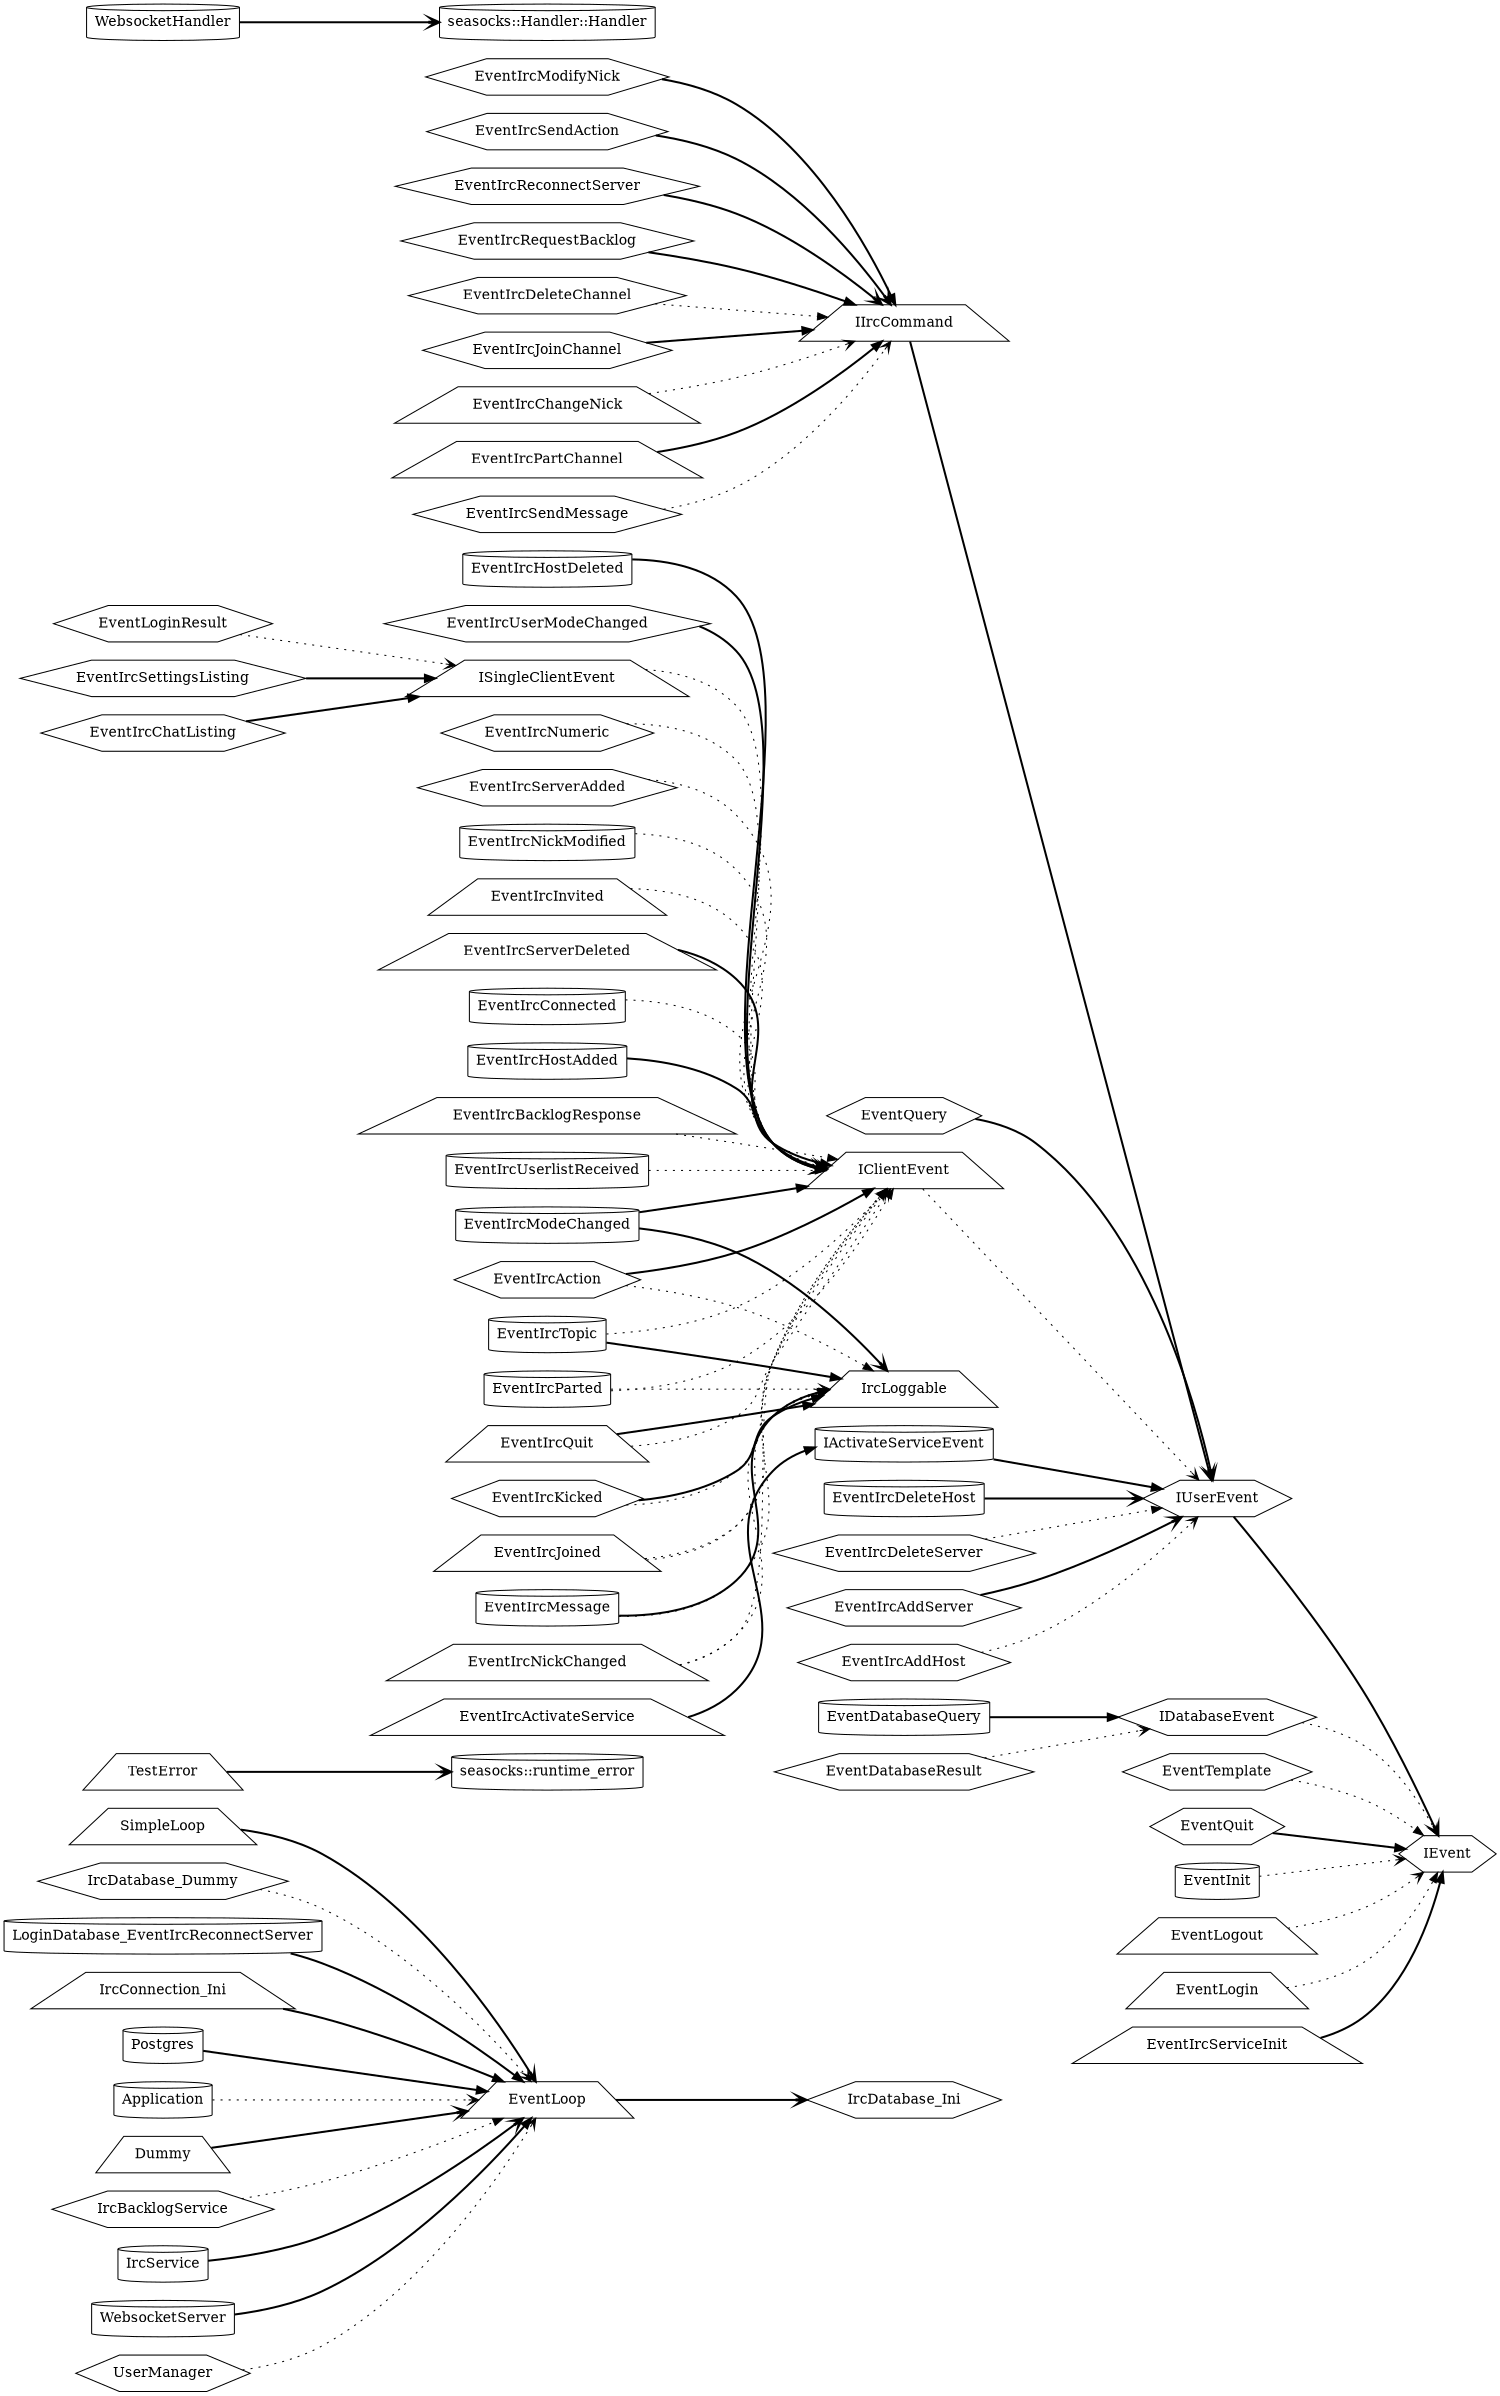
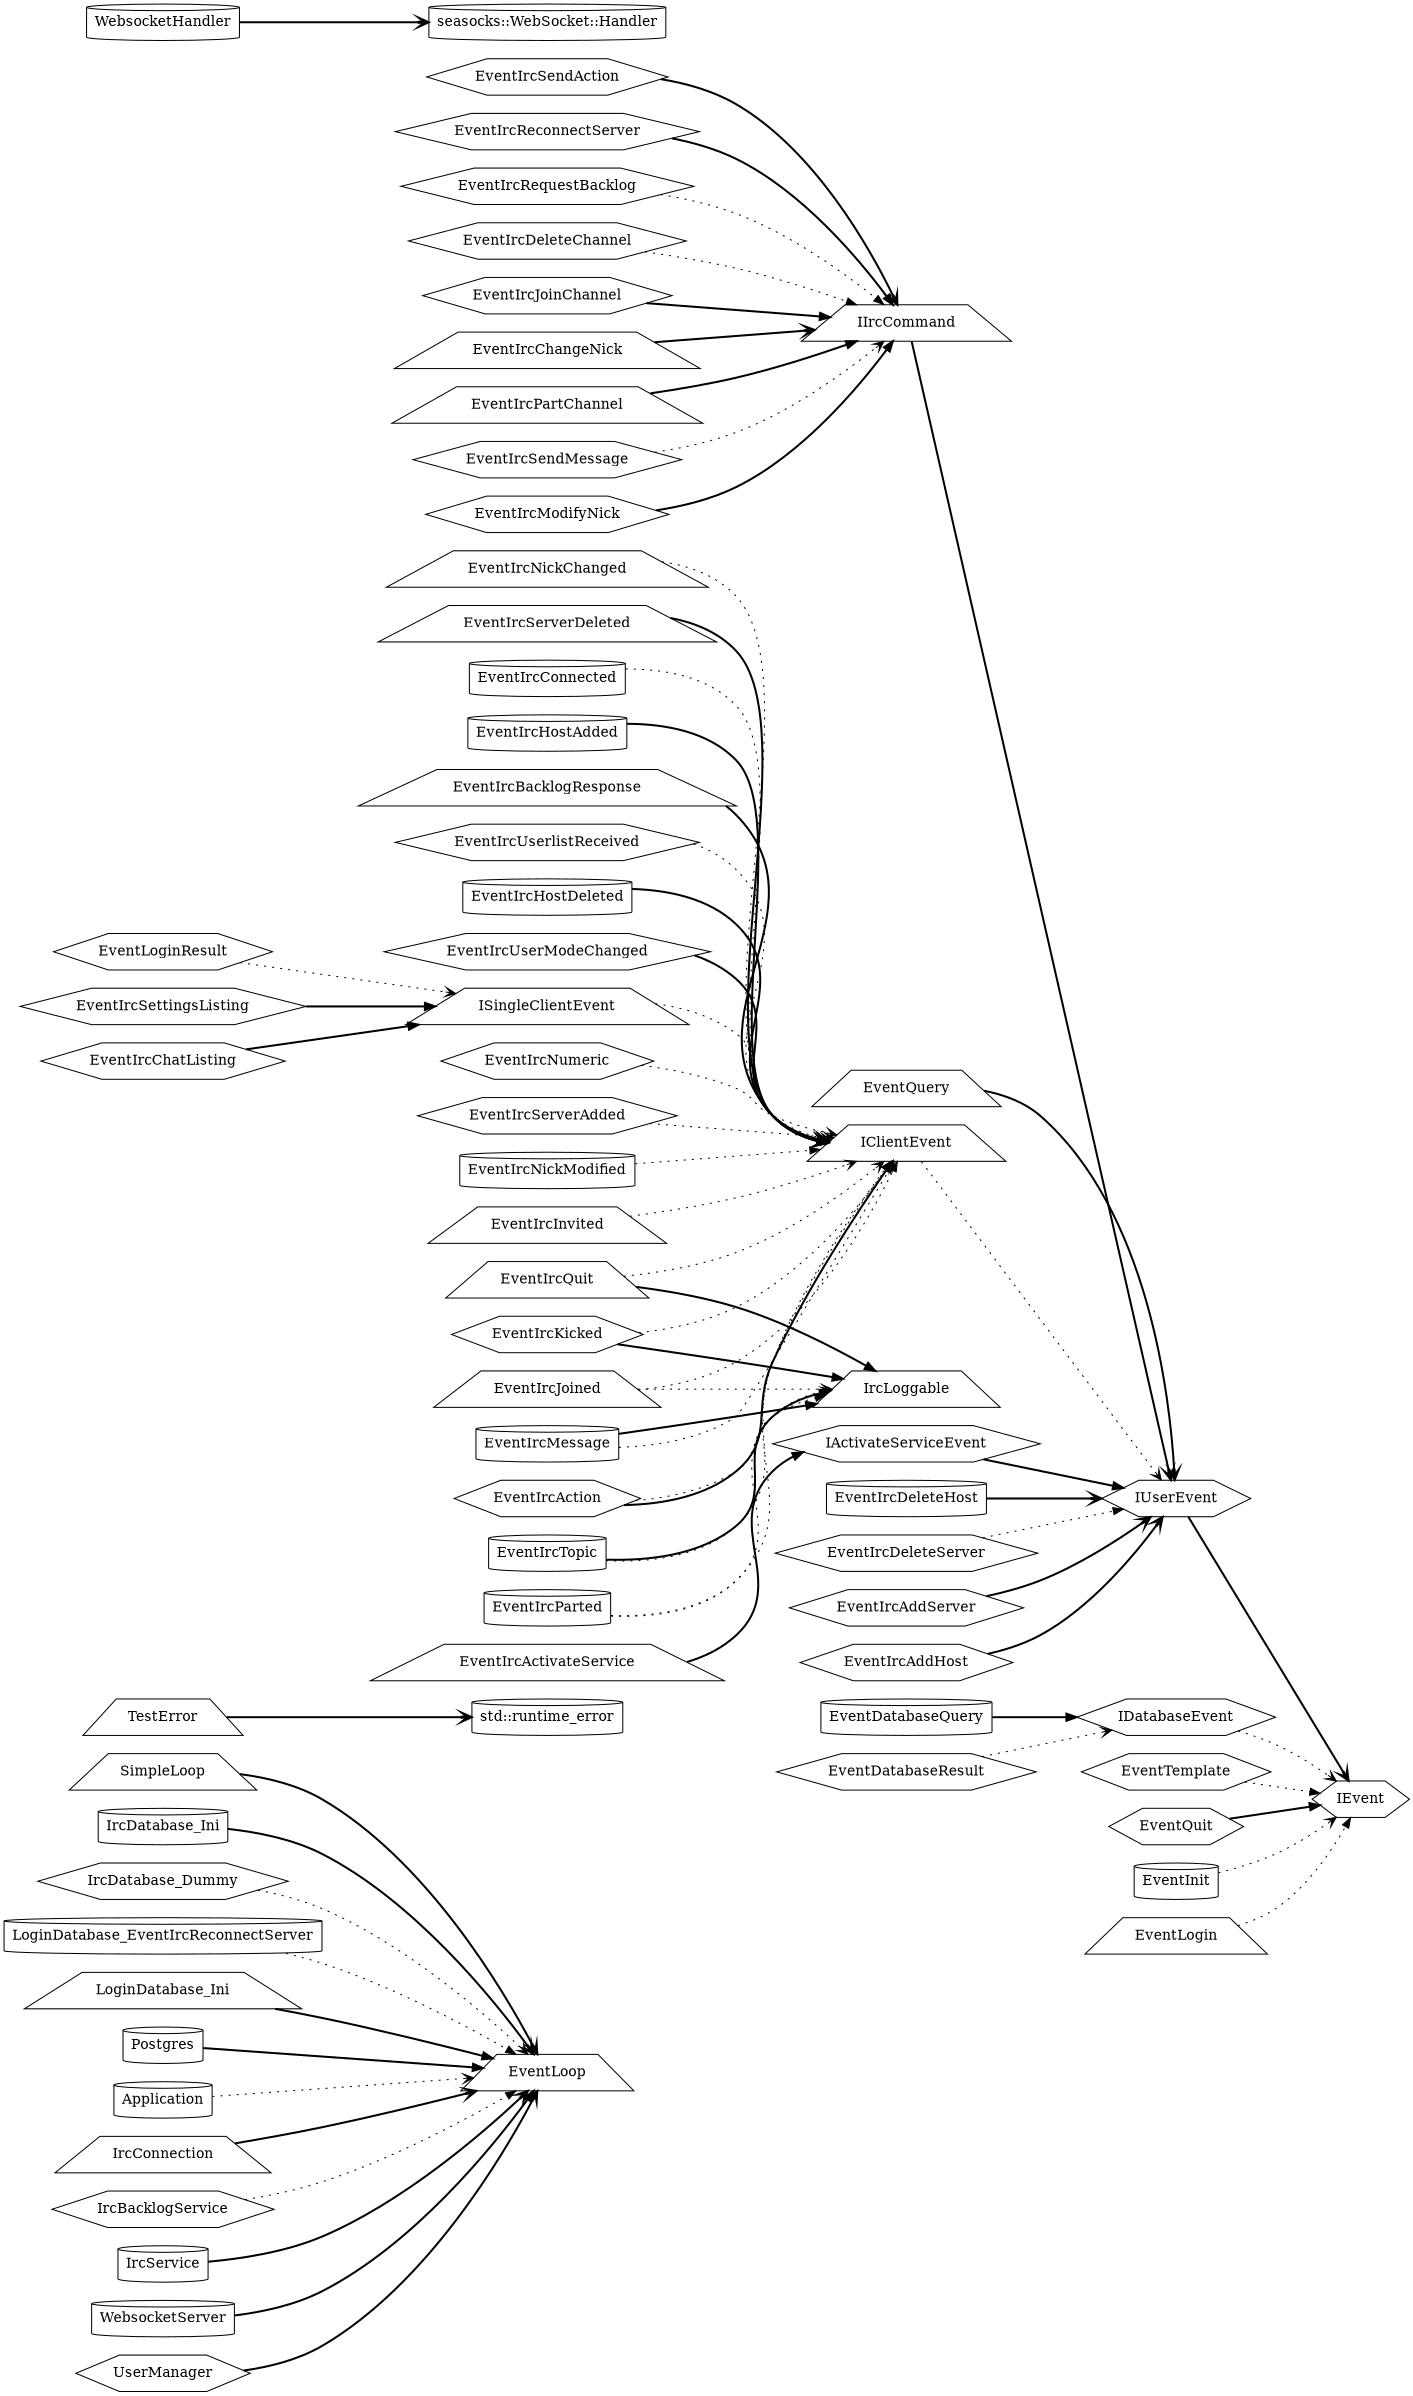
node "seasocks::Handler::Handler": label "seasocks::Handler::Handler" -> "seasocks::WebSocket::Handler"
edge "EventIrcReconnectServer" -> "IIrcCommand": arrowhead vee -> normal
edge "EventIrcRequestBacklog" -> "IIrcCommand": style bold -> dotted
edge "EventIrcChangeNick" -> "IIrcCommand": style dotted -> bold
edge "EventIrcHostAdded" -> "IClientEvent": arrowhead normal -> vee
node "EventQuery": shape hexagon -> trapezium
edge "EventIrcBacklogResponse" -> "IClientEvent": style dotted -> bold
node "EventIrcUserlistReceived": shape cylinder -> hexagon
node "EventIrcModeChanged": removed
node "IActivateServiceEvent": shape cylinder -> hexagon
edge "EventIrcNickChanged" -> "IrcLoggable": removed
edge "EventIrcAddHost" -> "IUserEvent": style dotted -> bold
node "seasocks::runtime_error": label "seasocks::runtime_error" -> "std::runtime_error"
node "EventLogout": removed
node "IrcConnection_Ini": label "IrcConnection_Ini" -> "LoginDatabase_Ini"
edge "LoginDatabase_EventIrcReconnectServer" -> "EventLoop": style bold -> dotted
node "EventIrcServiceInit": removed
edge "EventLoop" -> "IrcDatabase_Ini": reversed
node "IrcDatabase_Ini": shape hexagon -> cylinder
node "Dummy": label "Dummy" -> "IrcConnection"
edge "UserManager" -> "EventLoop": style dotted -> bold
